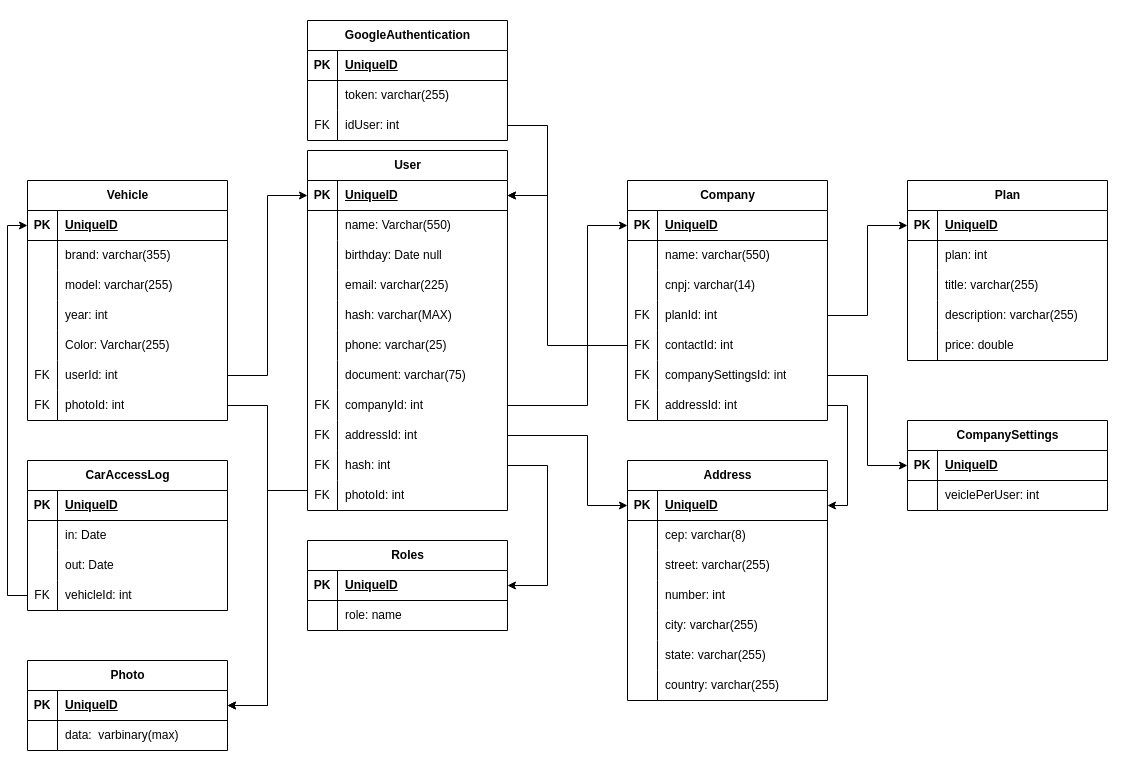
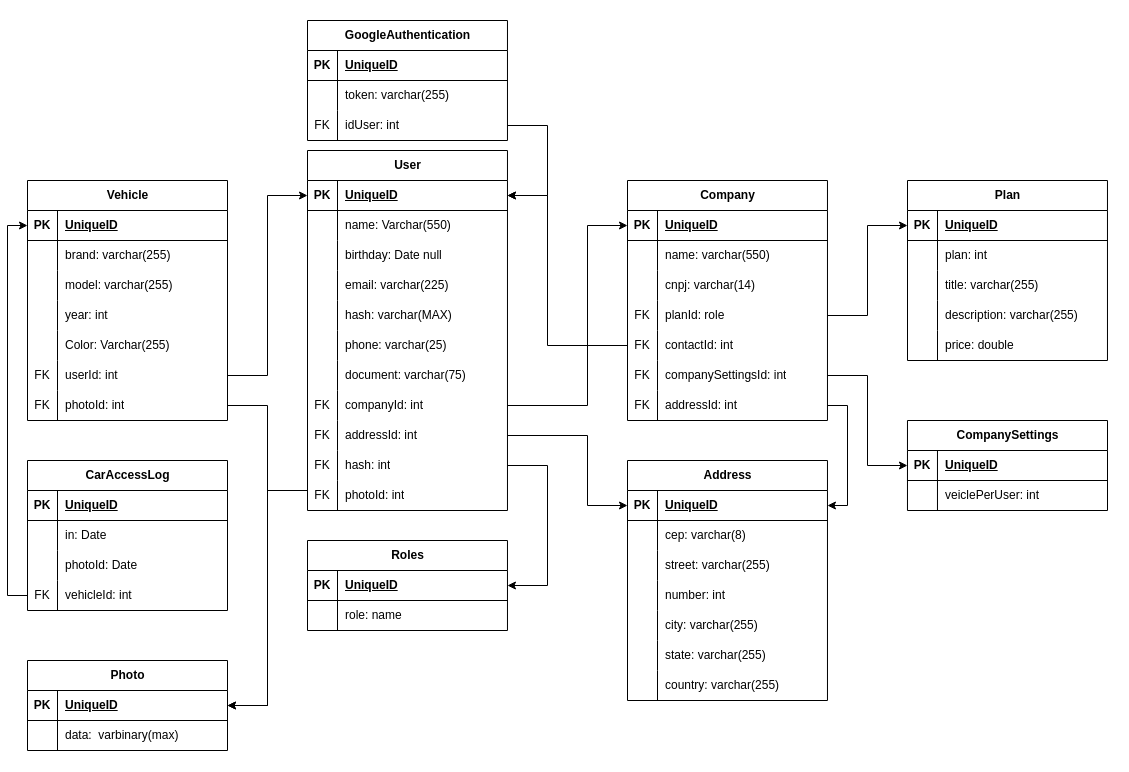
node "brand: varchar(355)": label "brand: varchar(355)" -> "brand: varchar(255)"
node "planId: int": label "planId: int" -> "planId: role"
node "out: Date": label "out: Date" -> "photoId: Date"
